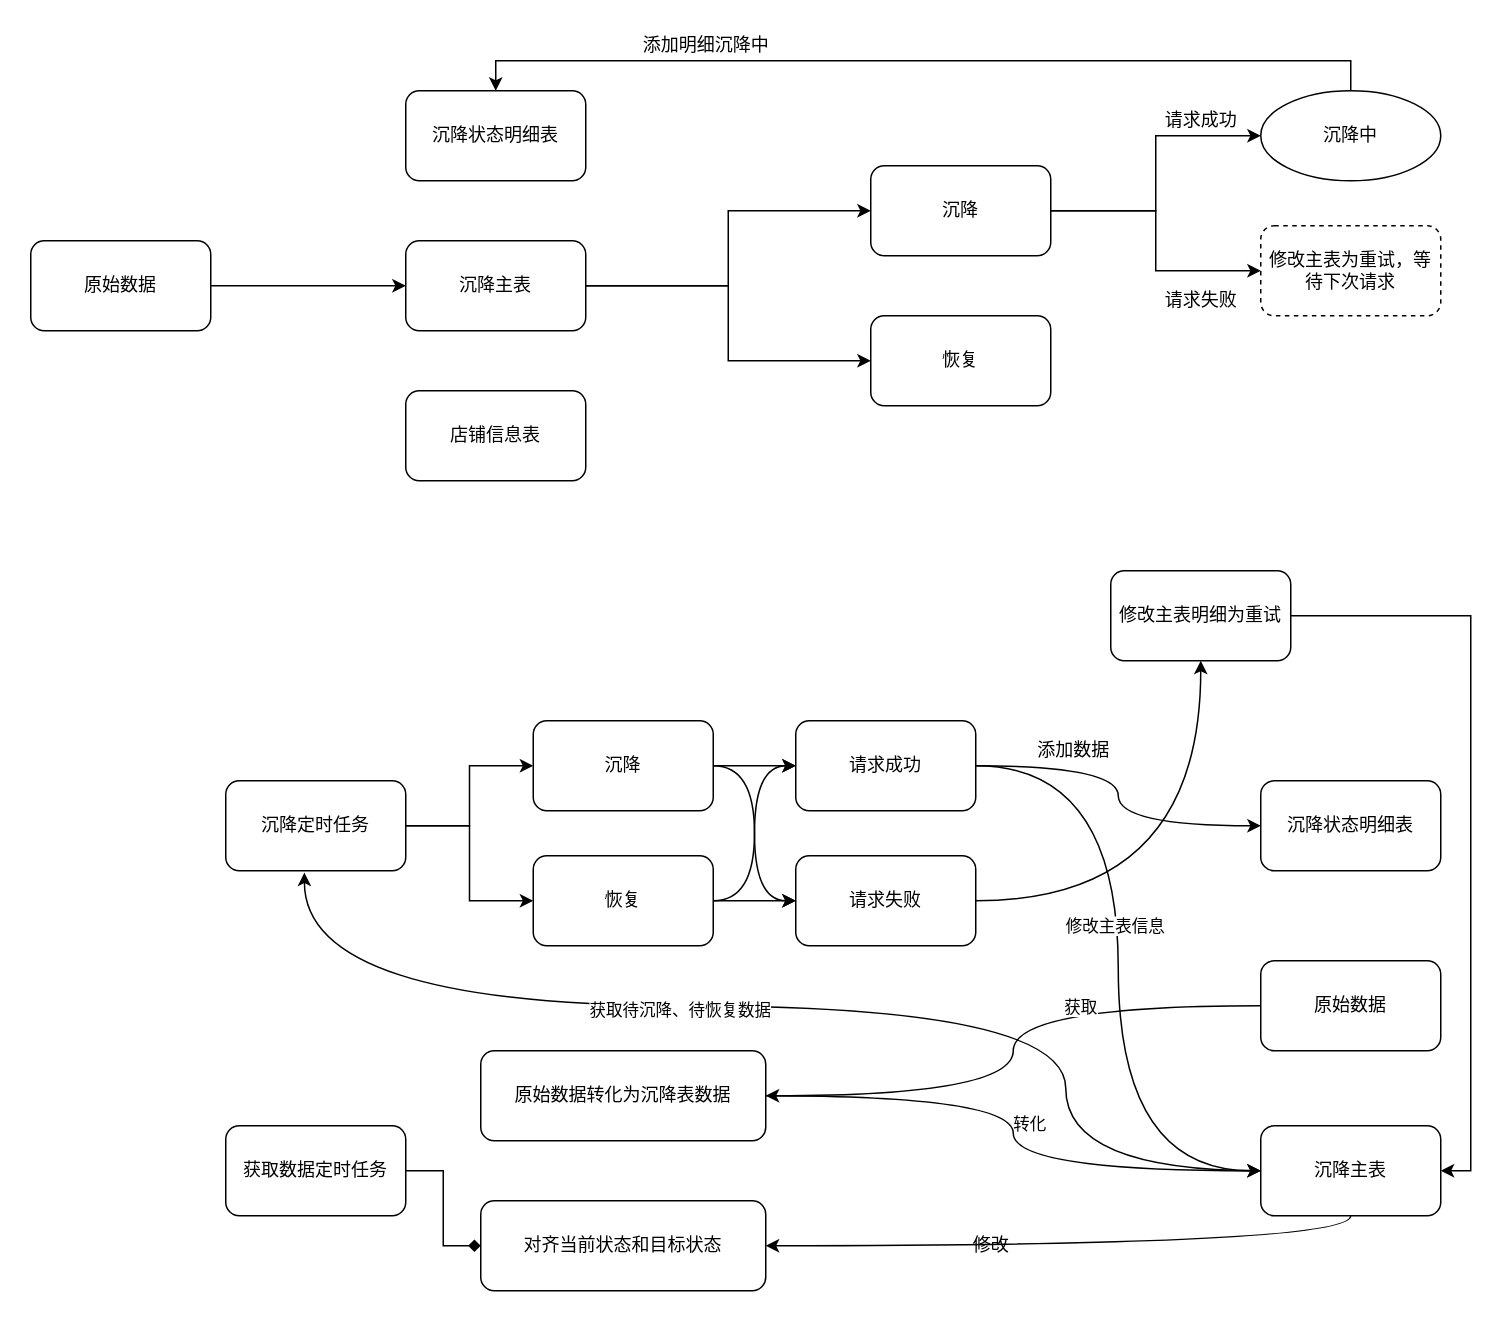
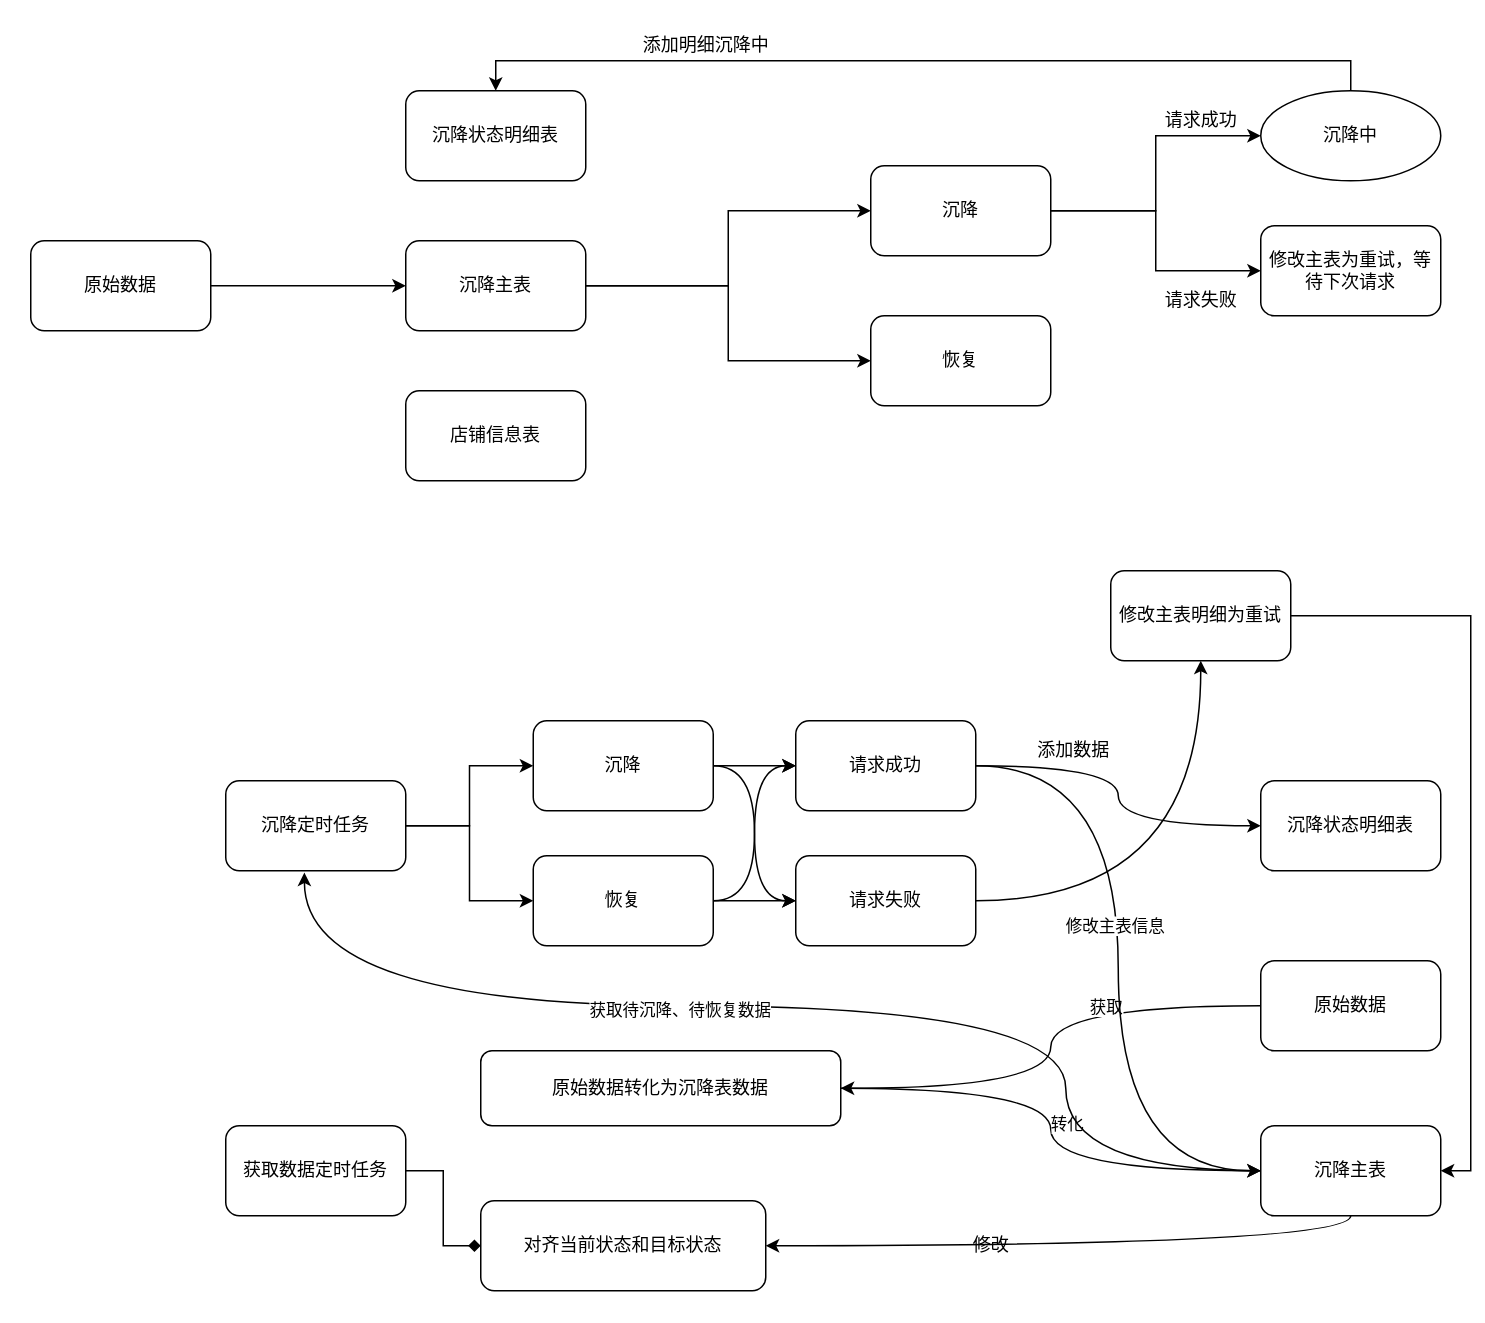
node "修改主表为重试，等待下次请求": style dashed -> solid
node "原始数据转化为沉降表数据": size 285x90 -> 360x75
